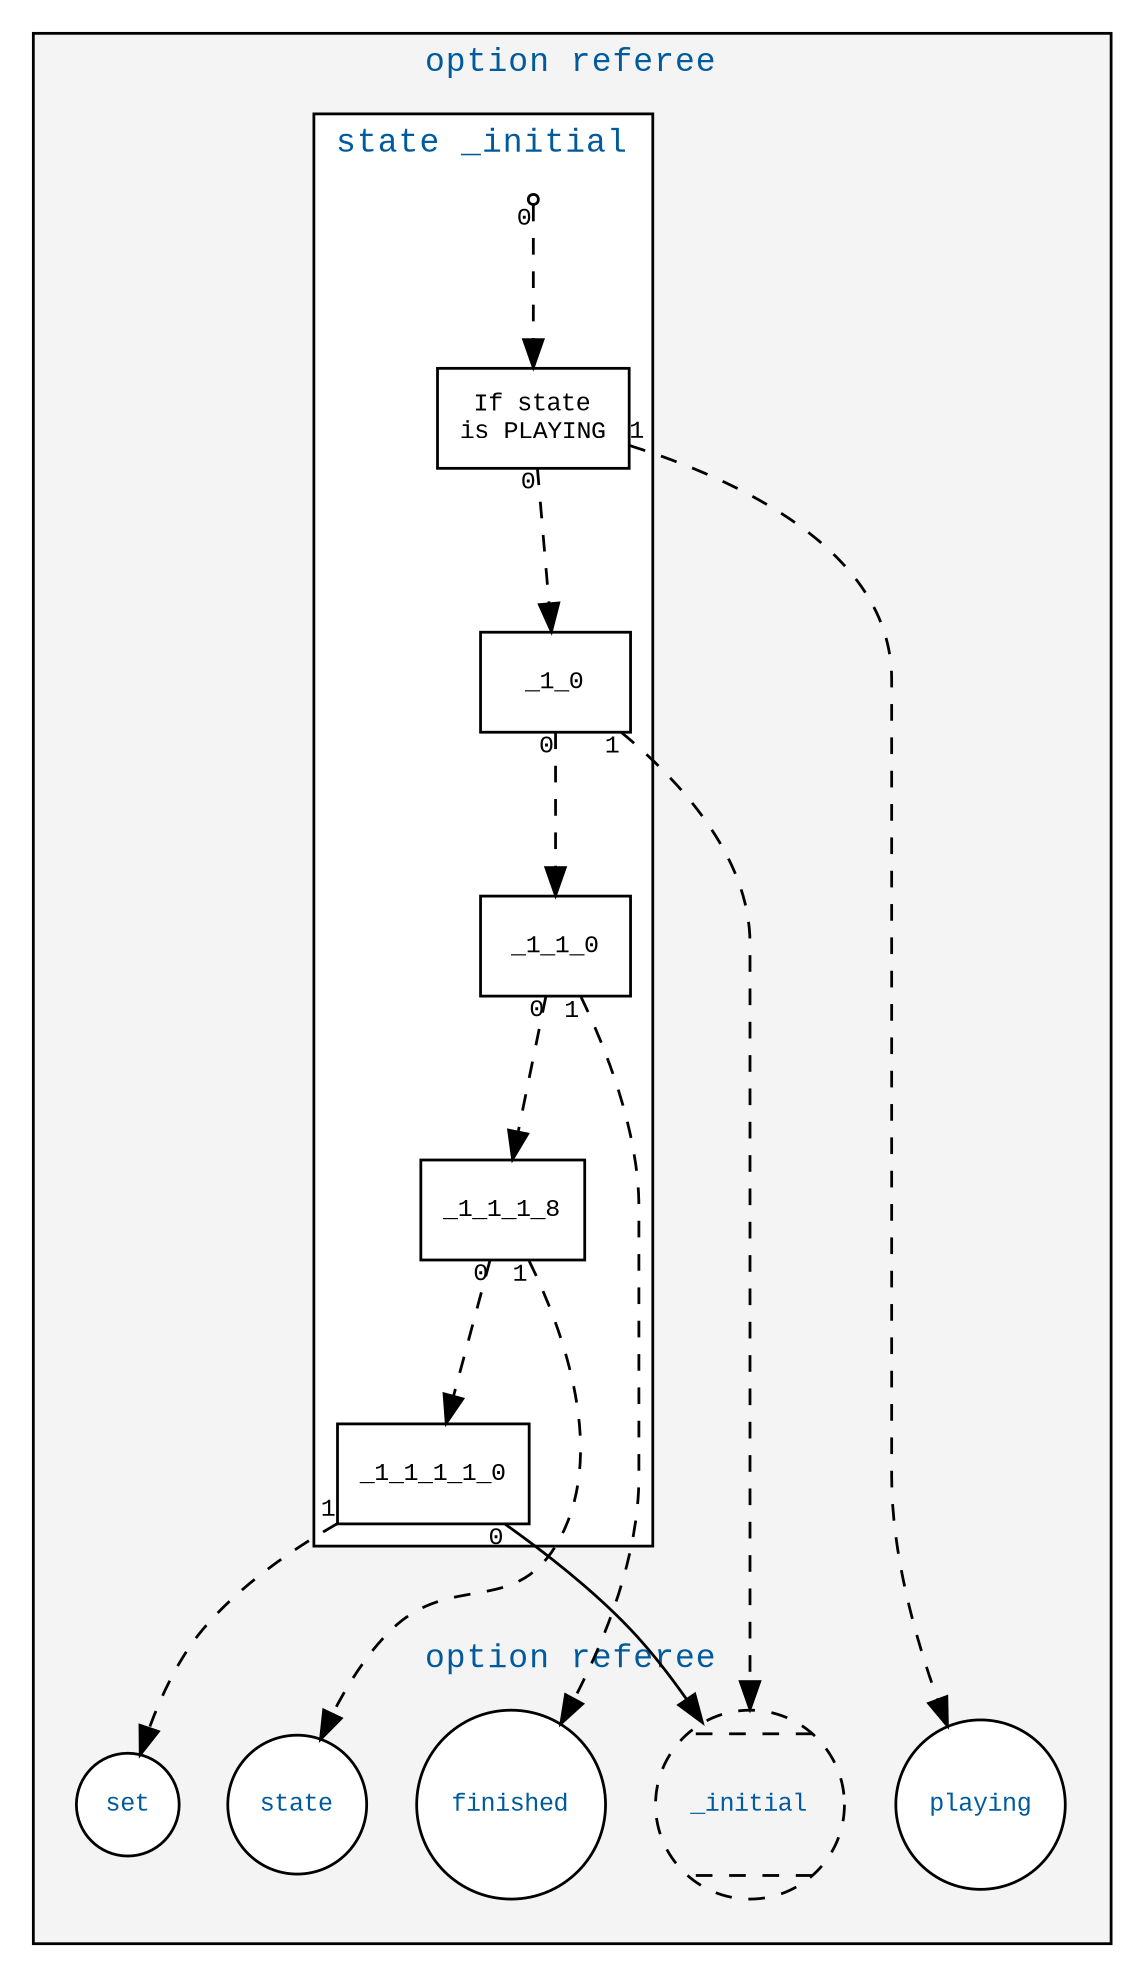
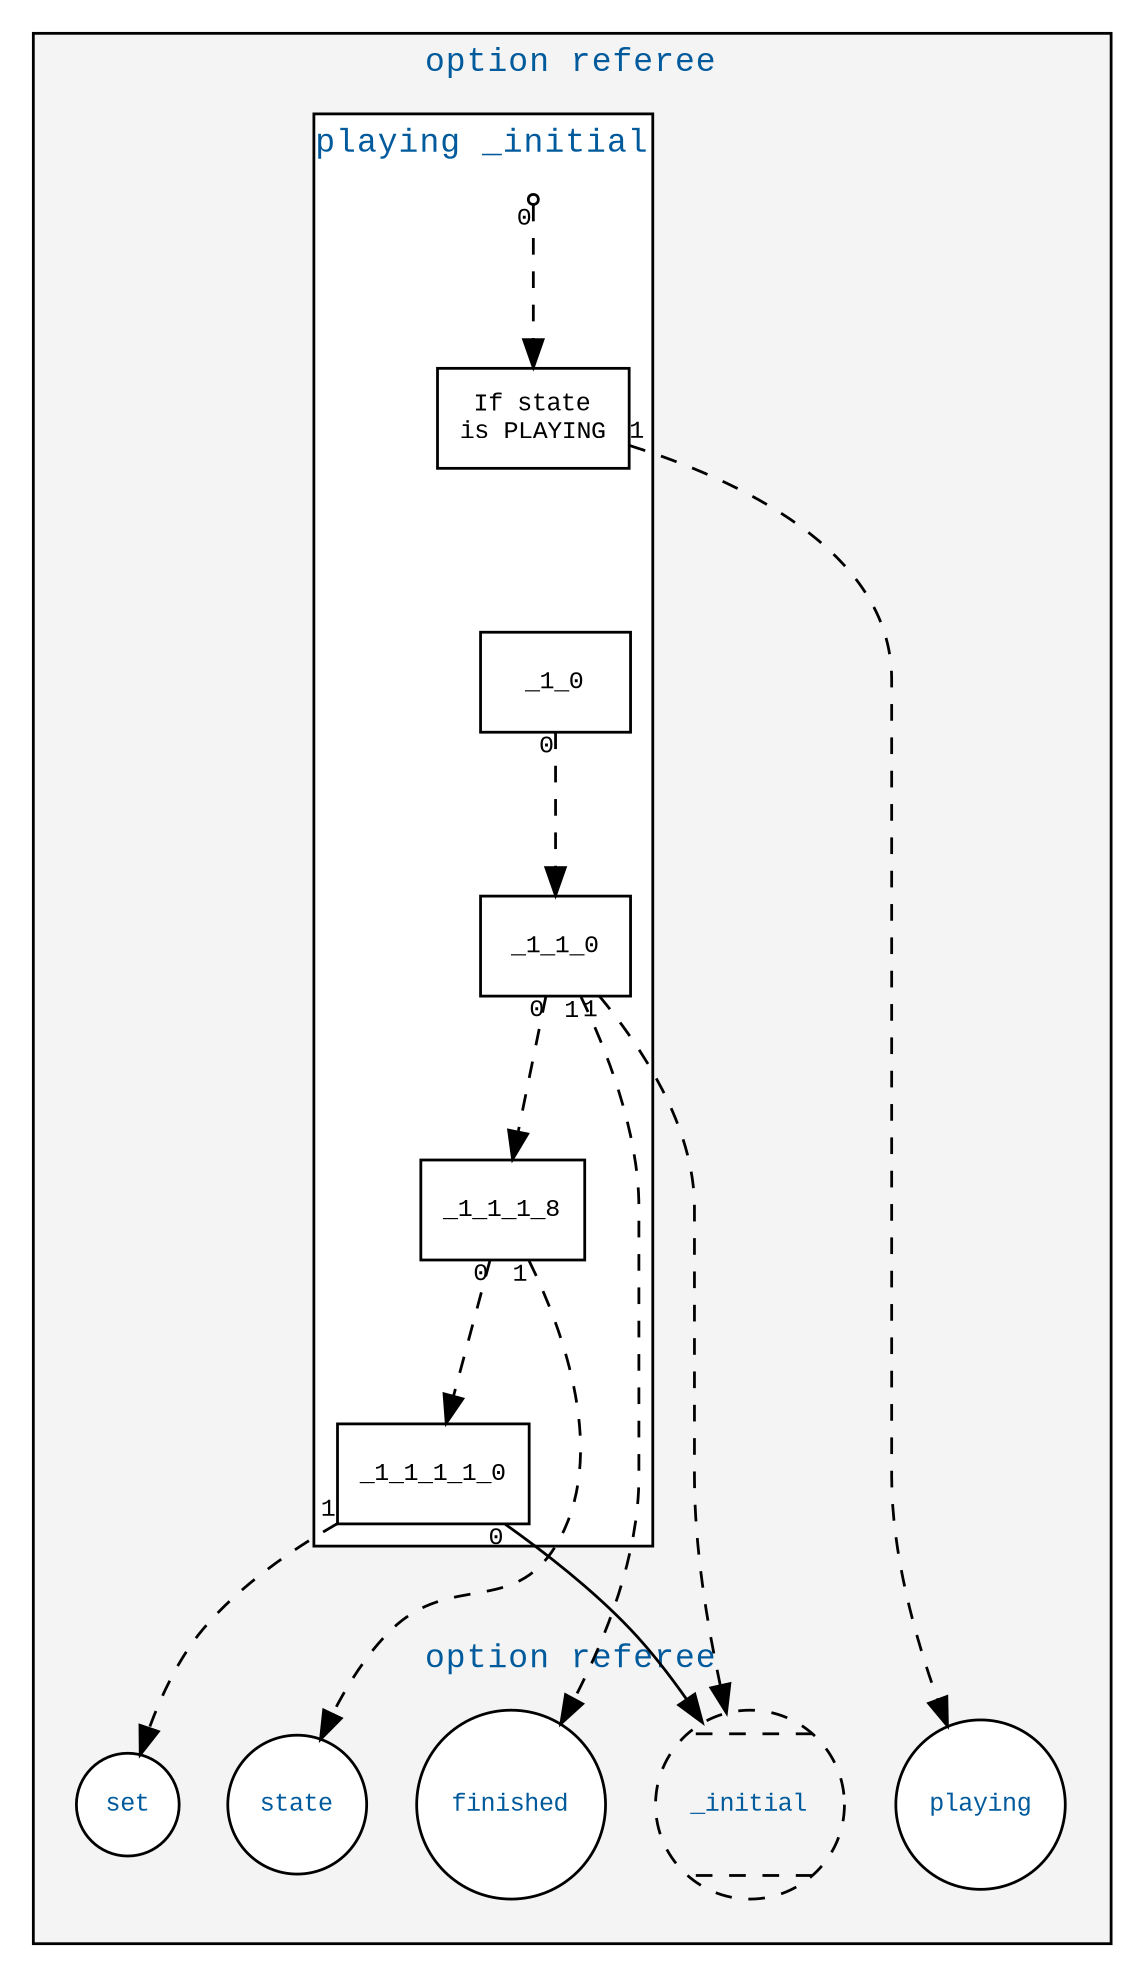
cluster "state _initial": label "state _initial" -> "playing _initial"
edge "If state is PLAYING" -> "_1_0": removed
edge "_1_0" -> "_initial": now "_1_1_0" -> "_initial"
